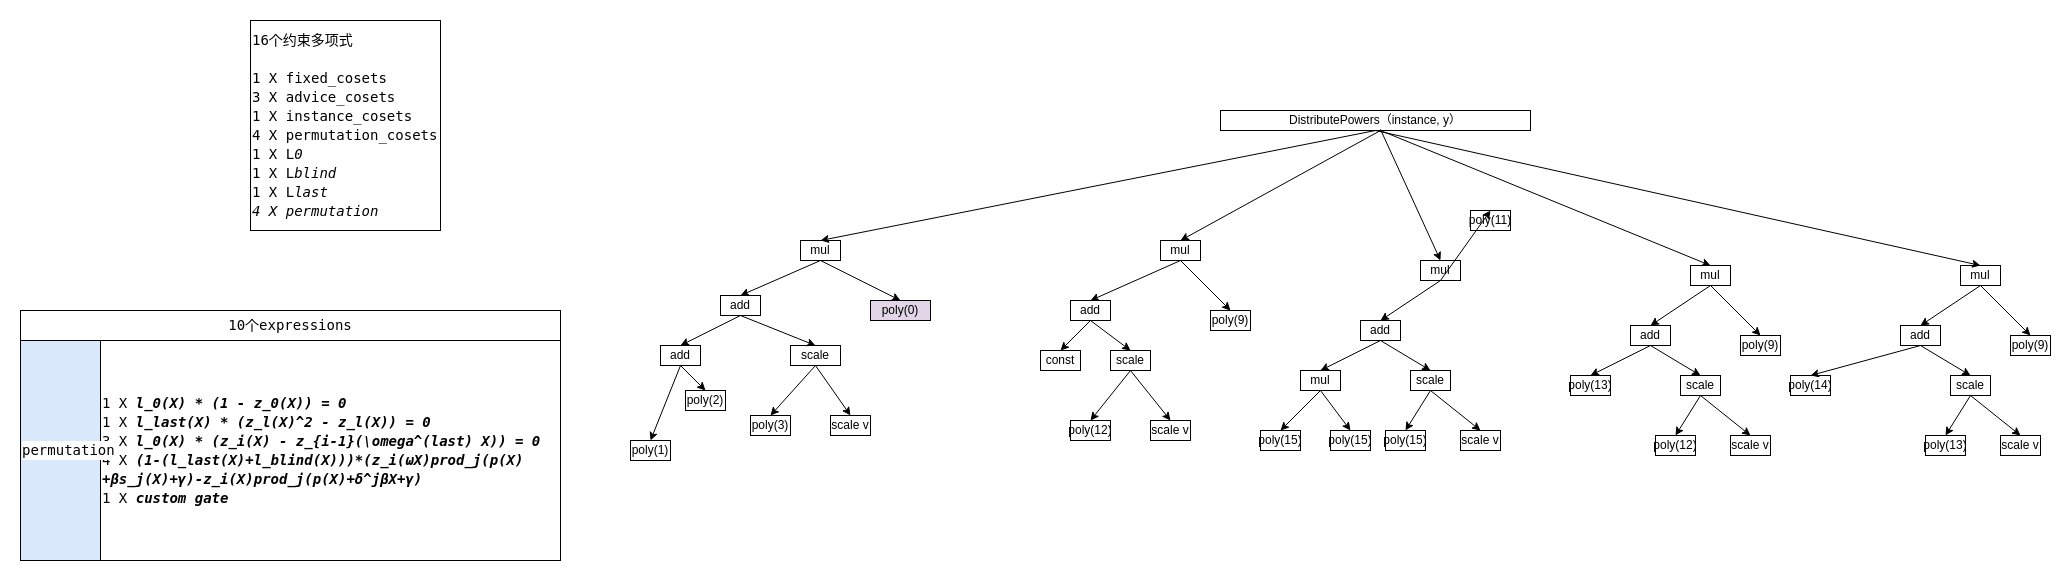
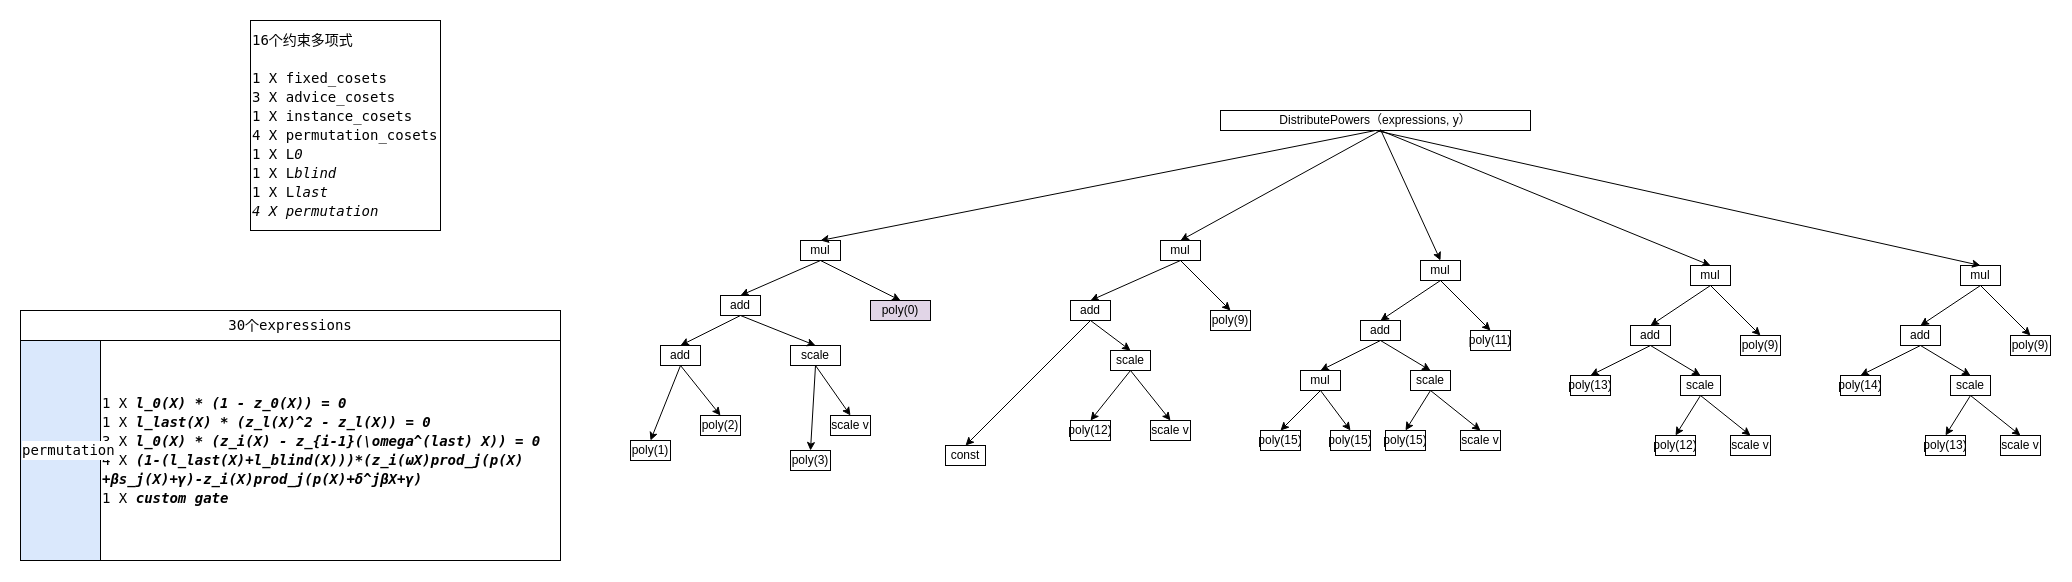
node "DistributePowers（instance, y）": label "DistributePowers（instance, y）" -> "DistributePowers（expressions, y）"
node "poly(11)": moved (1491, 221) -> (1491, 341)
node "10个expressions": label "10个expressions" -> "30个expressions"
node "const": moved (1061, 361) -> (966, 456)
node "poly(14)": moved (1811, 386) -> (1861, 386)
node "poly(2)": moved (706, 401) -> (721, 426)
node "poly(3)": moved (771, 426) -> (811, 461)
